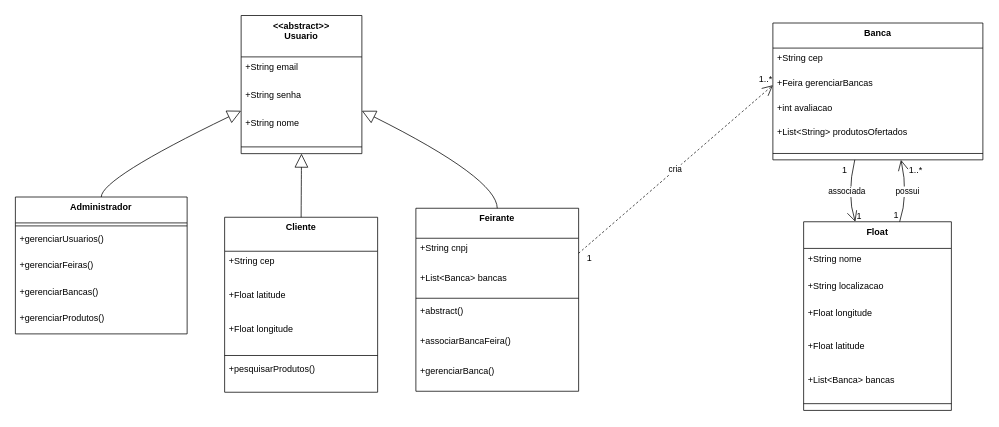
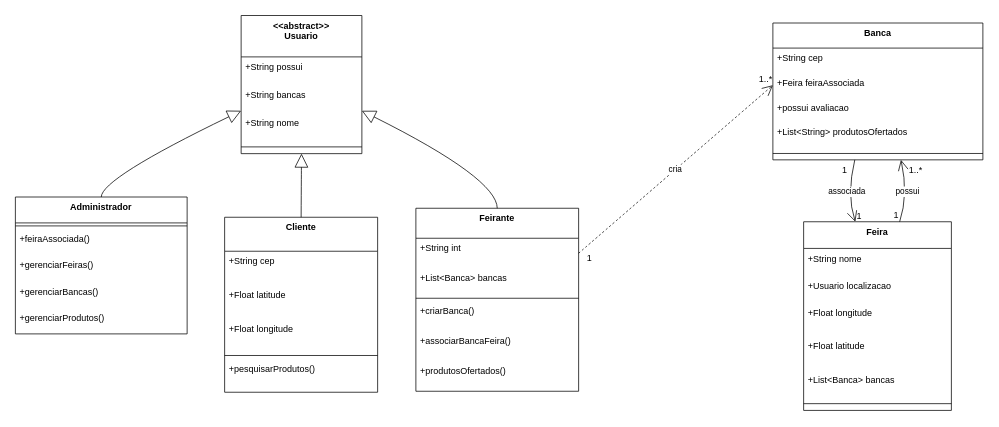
node "+String email": label "+String email" -> "+String possui"
node "+Feira gerenciarBancas": label "+Feira gerenciarBancas" -> "+Feira feiraAssociada"
node "+String senha": label "+String senha" -> "+String bancas"
node "+int avaliacao": label "+int avaliacao" -> "+possui avaliacao"
node "Float": label "Float" -> "Feira"
node "+gerenciarUsuarios()": label "+gerenciarUsuarios()" -> "+feiraAssociada()"
node "+String cnpj": label "+String cnpj" -> "+String int"
node "+String localizacao": label "+String localizacao" -> "+Usuario localizacao"
node "+abstract()": label "+abstract()" -> "+criarBanca()"
node "+gerenciarBanca()": label "+gerenciarBanca()" -> "+produtosOfertados()"
